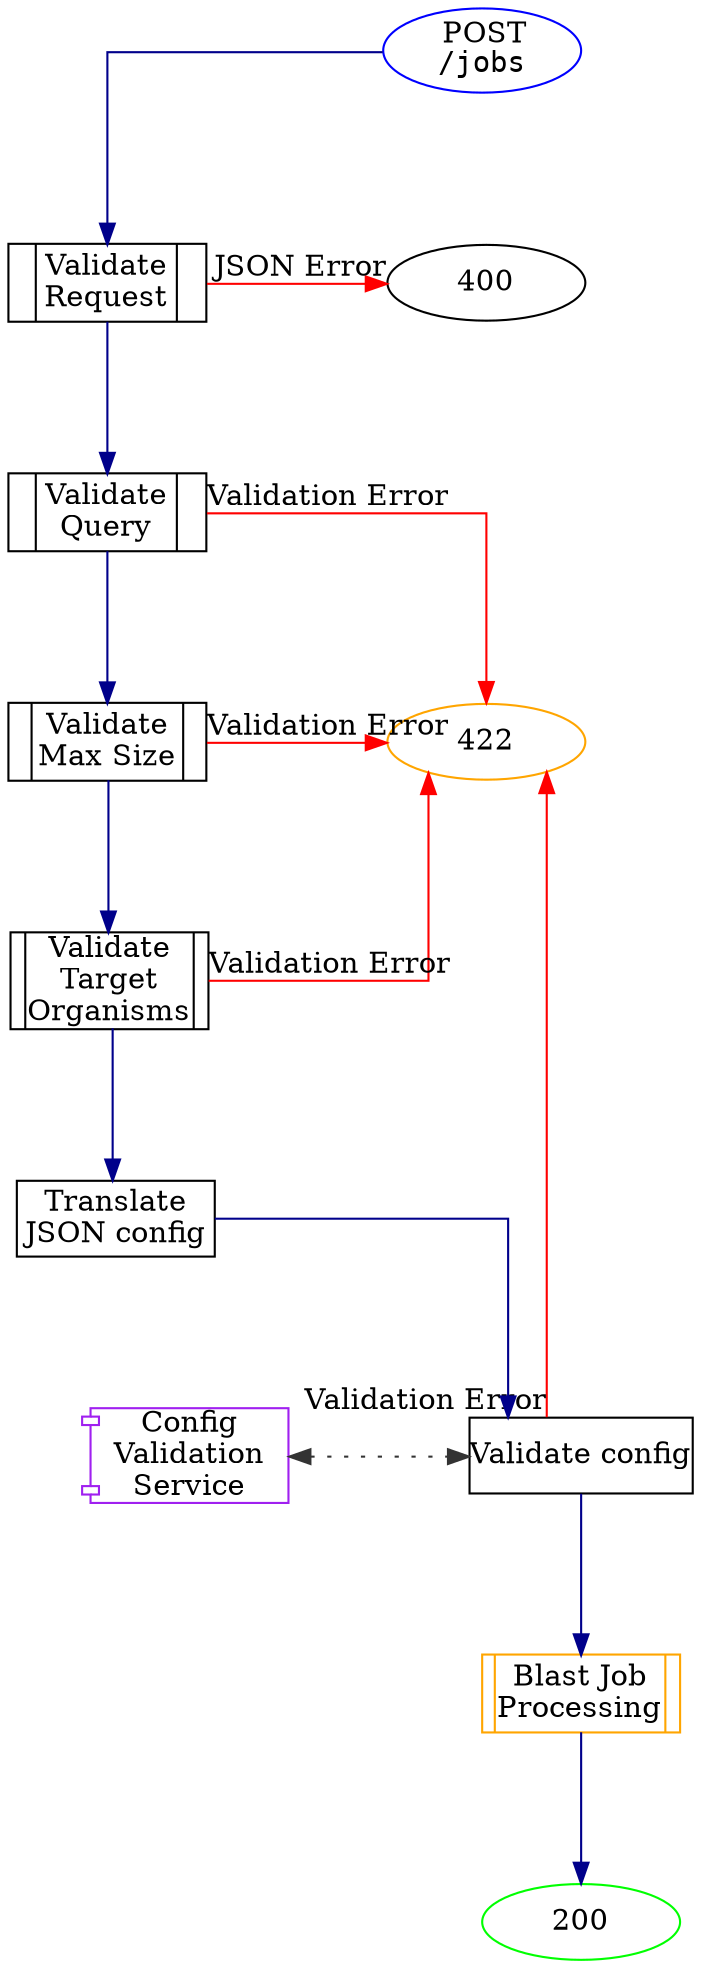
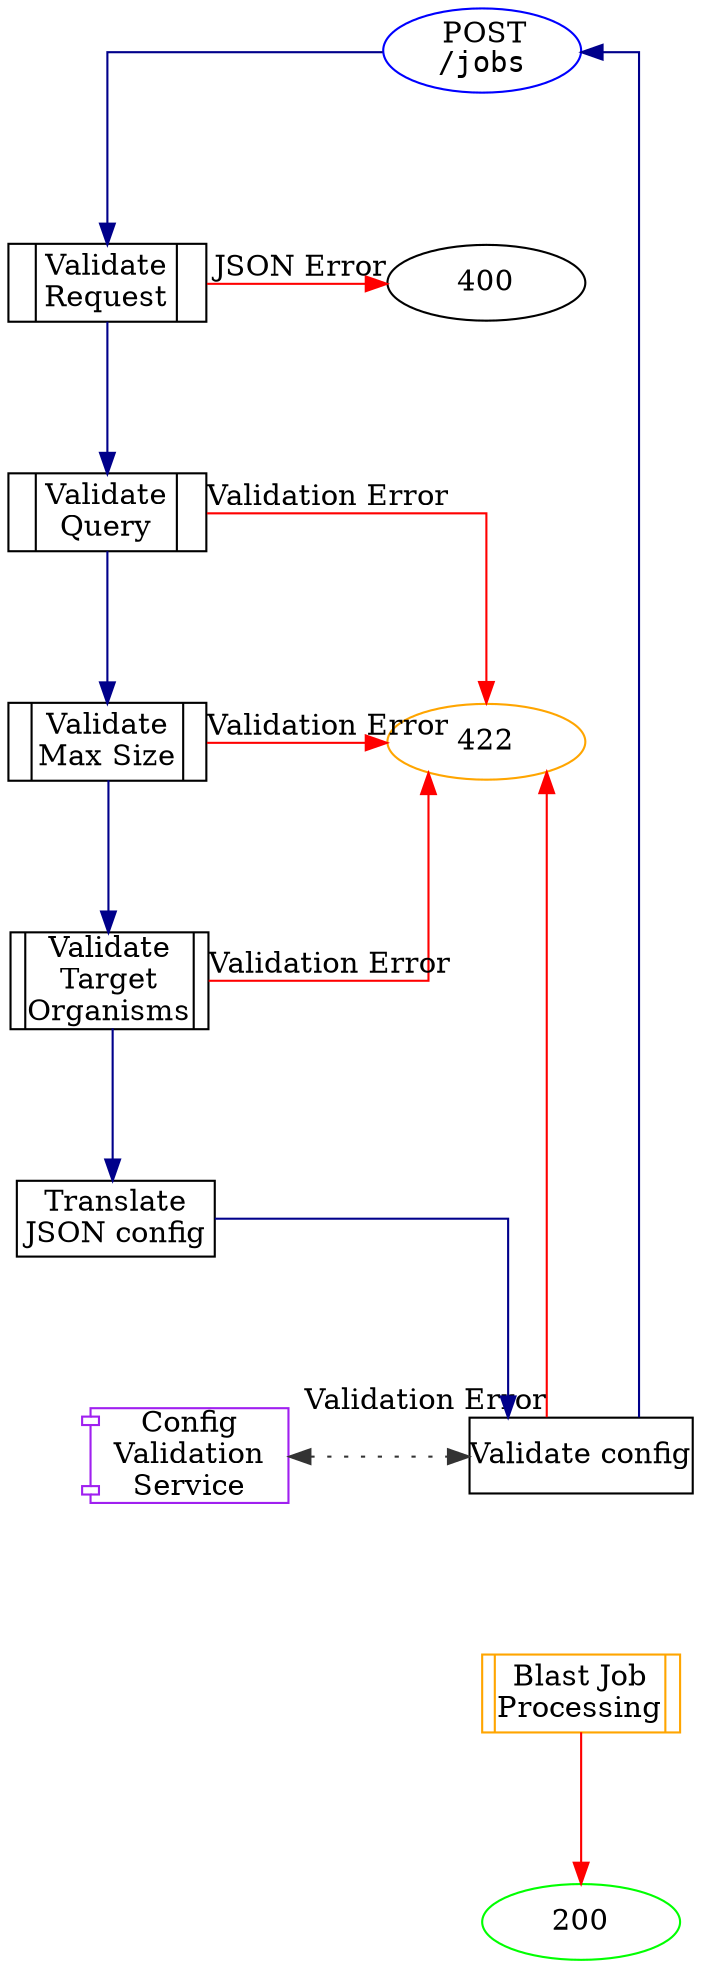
edge "Validate config" -> "Blast Job": now "Validate config" -> "POST"
edge "Blast Job" -> "200": color darkblue -> red
